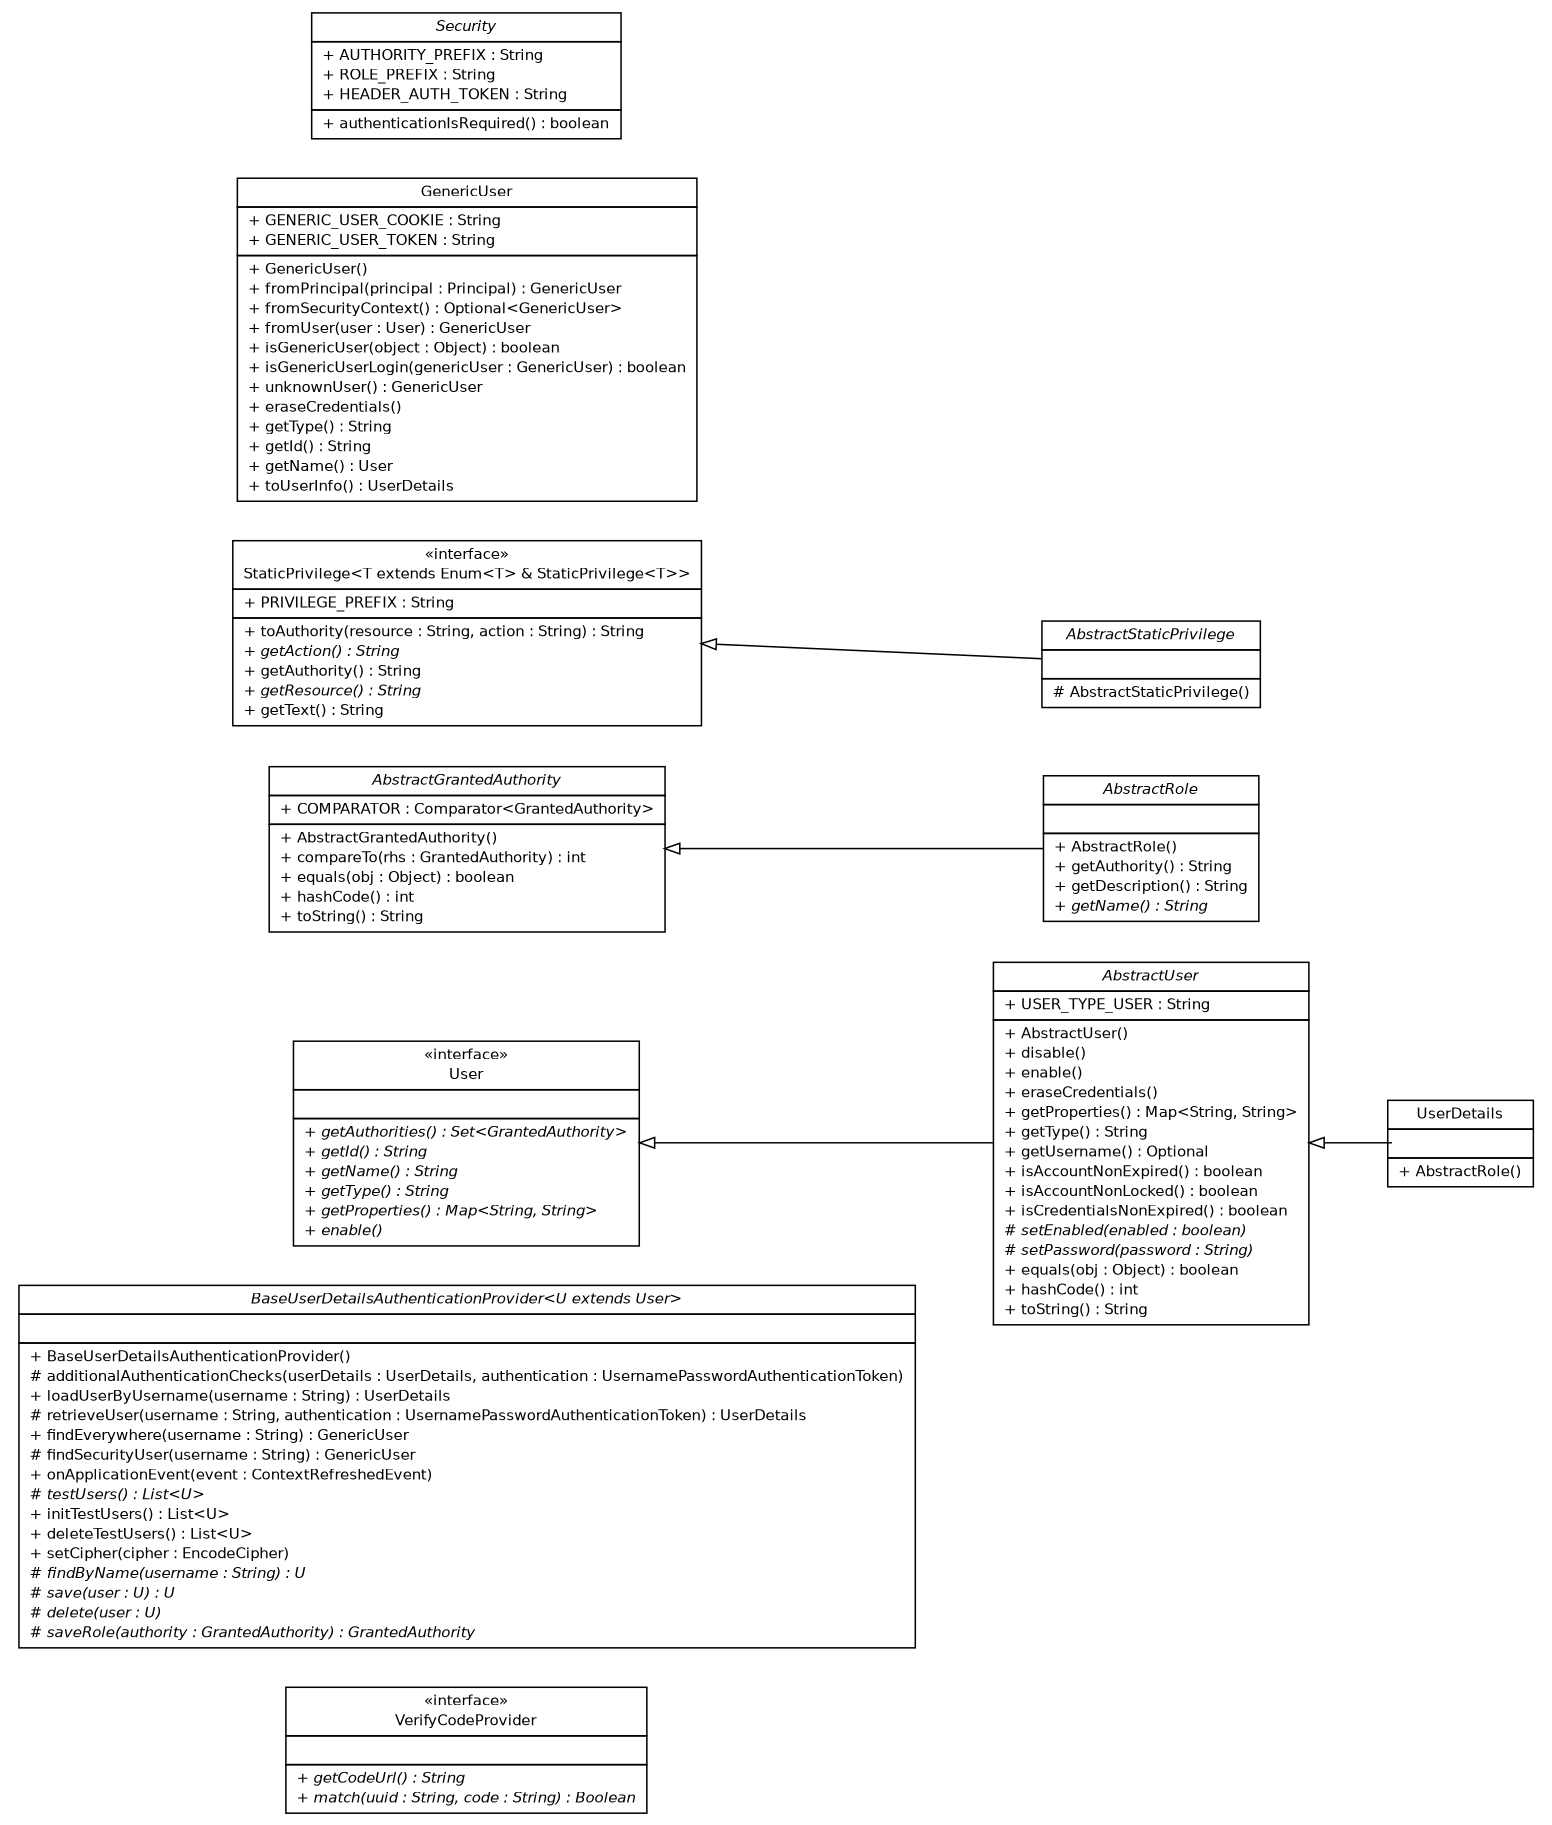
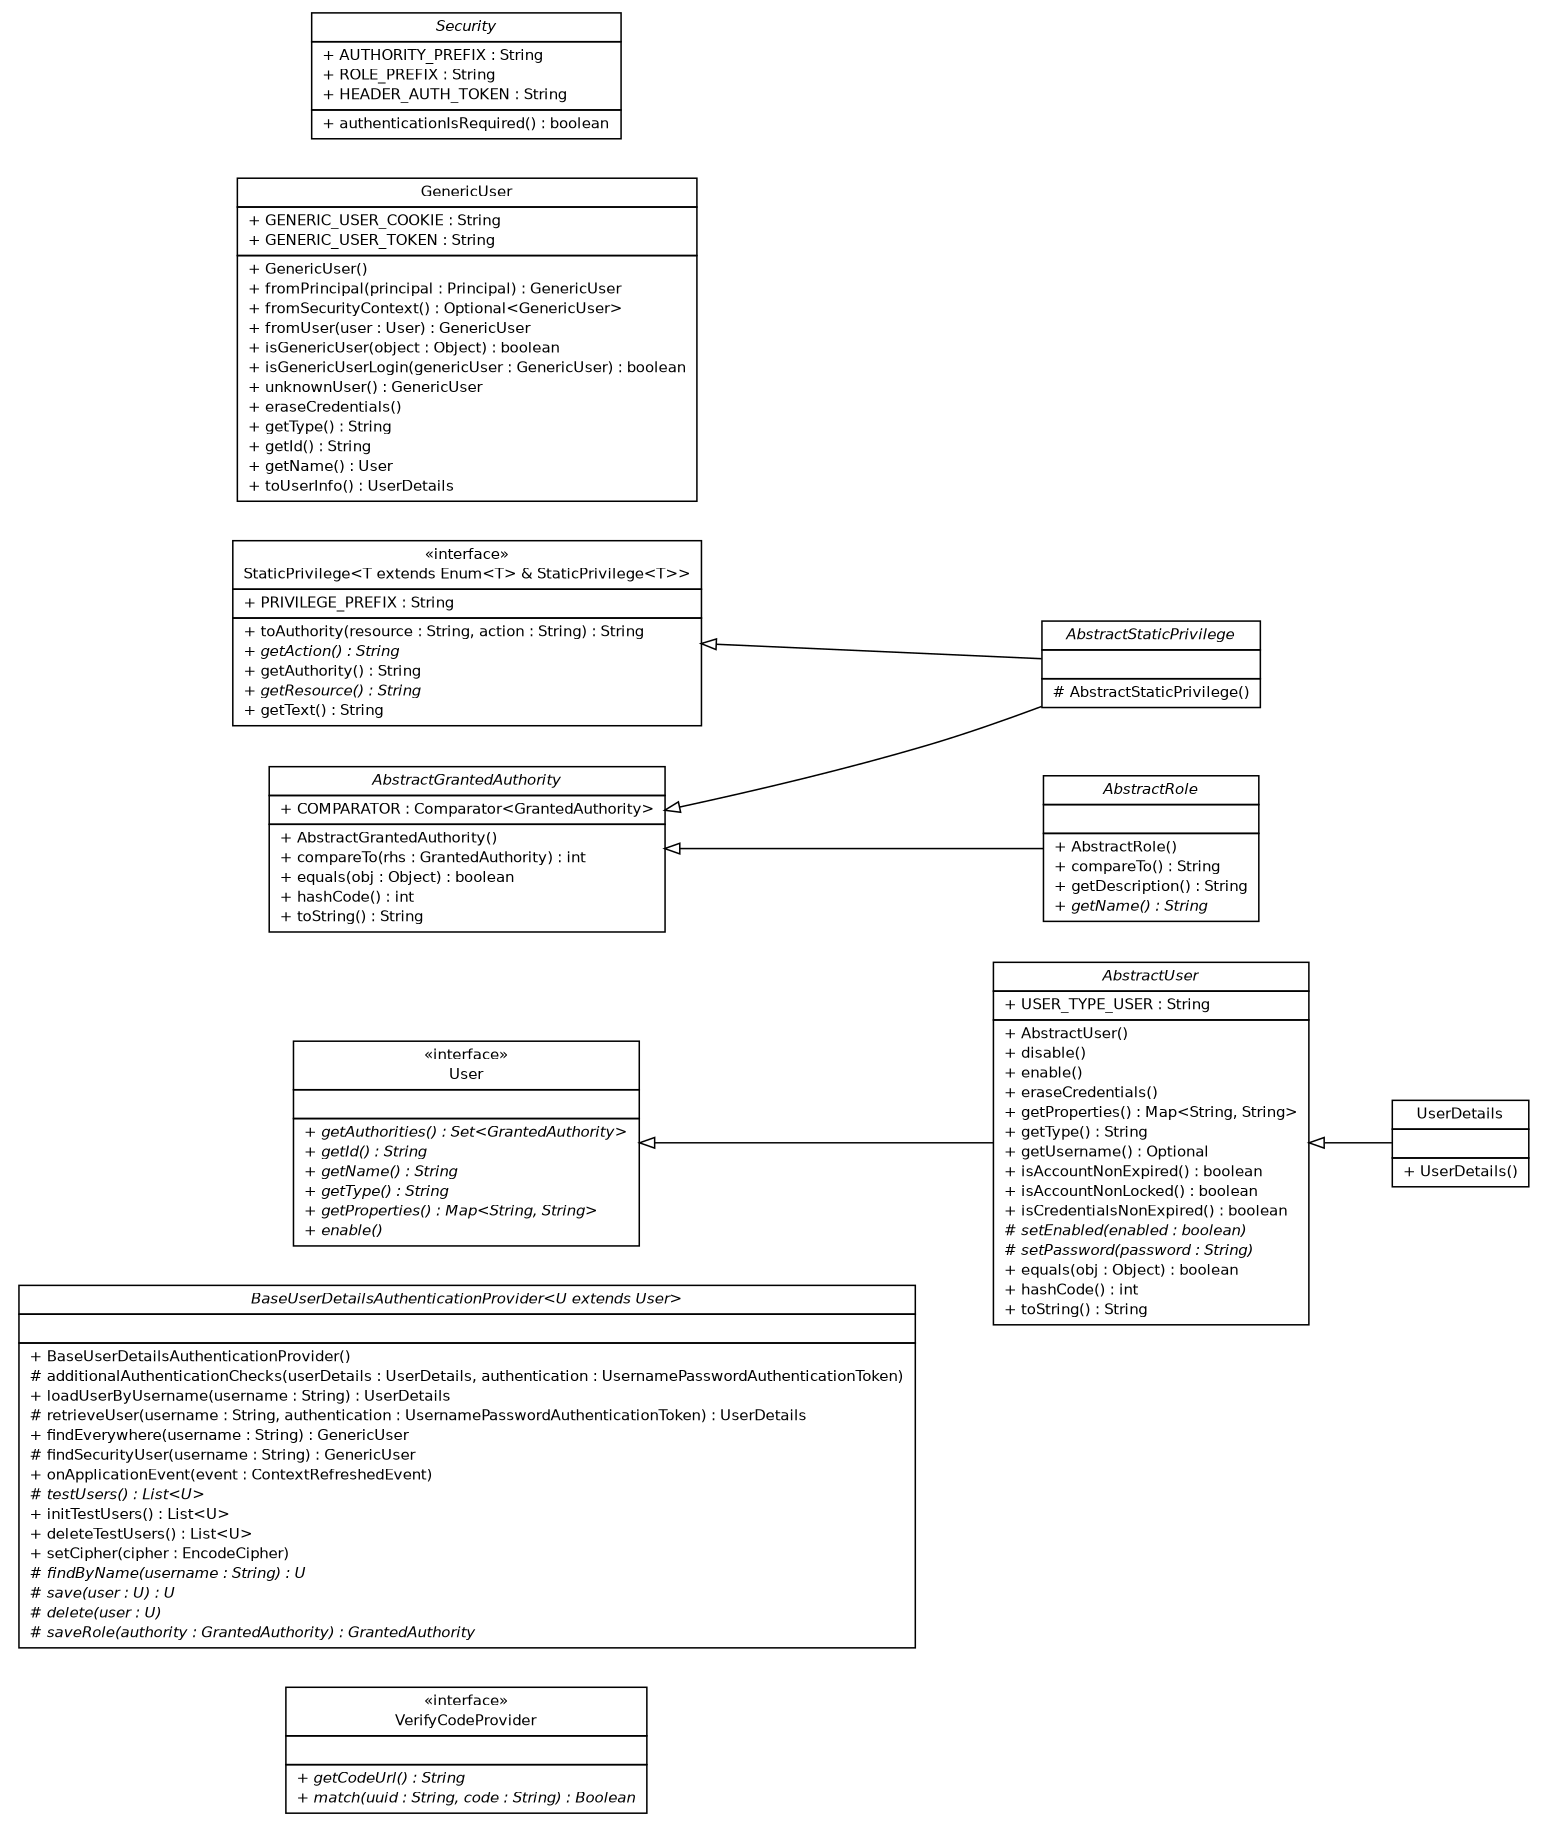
edge "AbstractStaticPrivilege" -> "AbstractGrantedAuthority": added
node "AbstractRole": text "+ getAuthority() : String" -> "+ compareTo() : String"
node "UserDetails": text "+ AbstractRole()" -> "+ UserDetails()"
